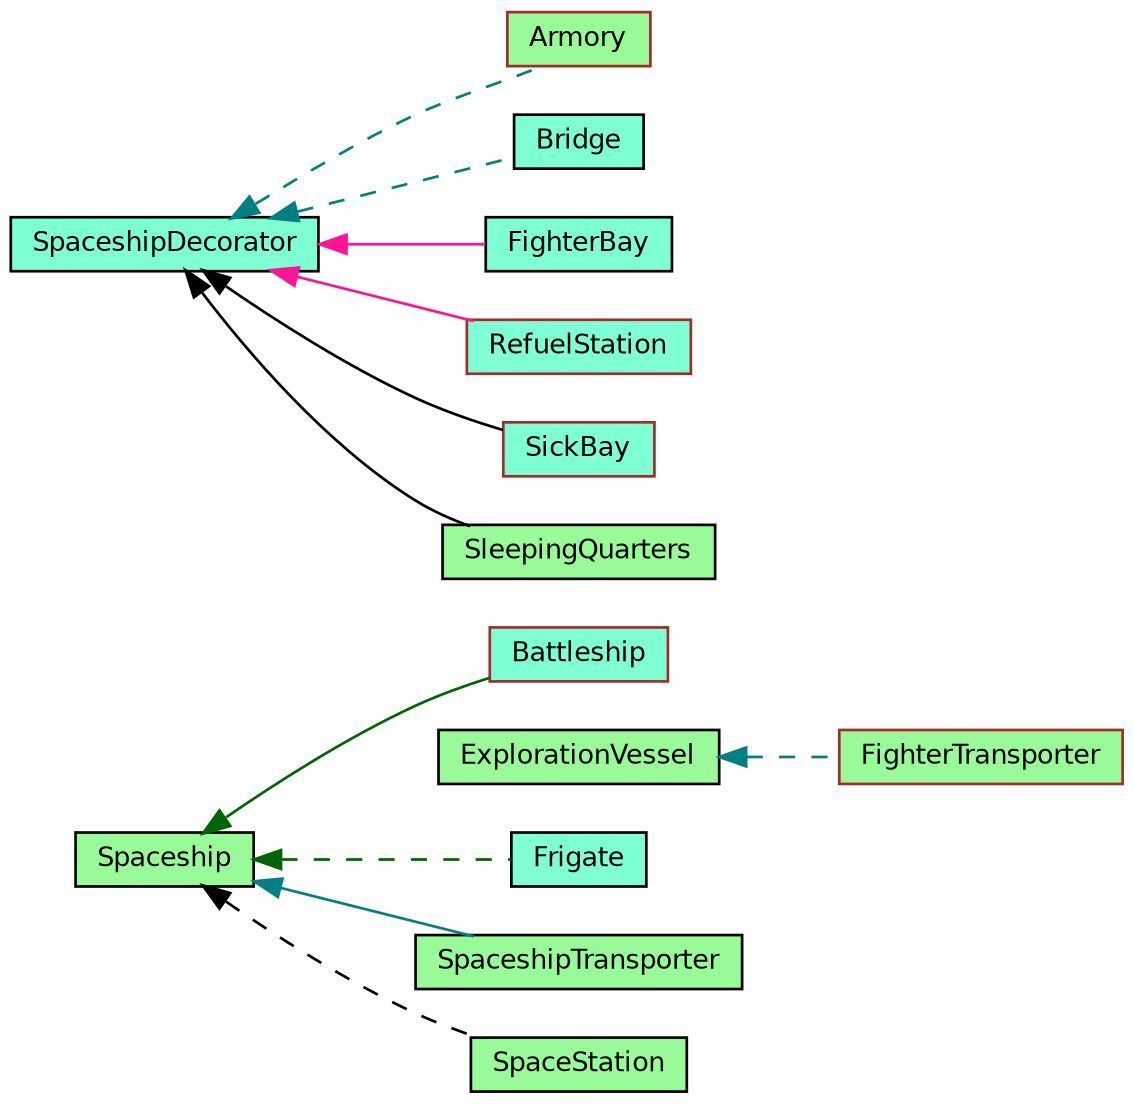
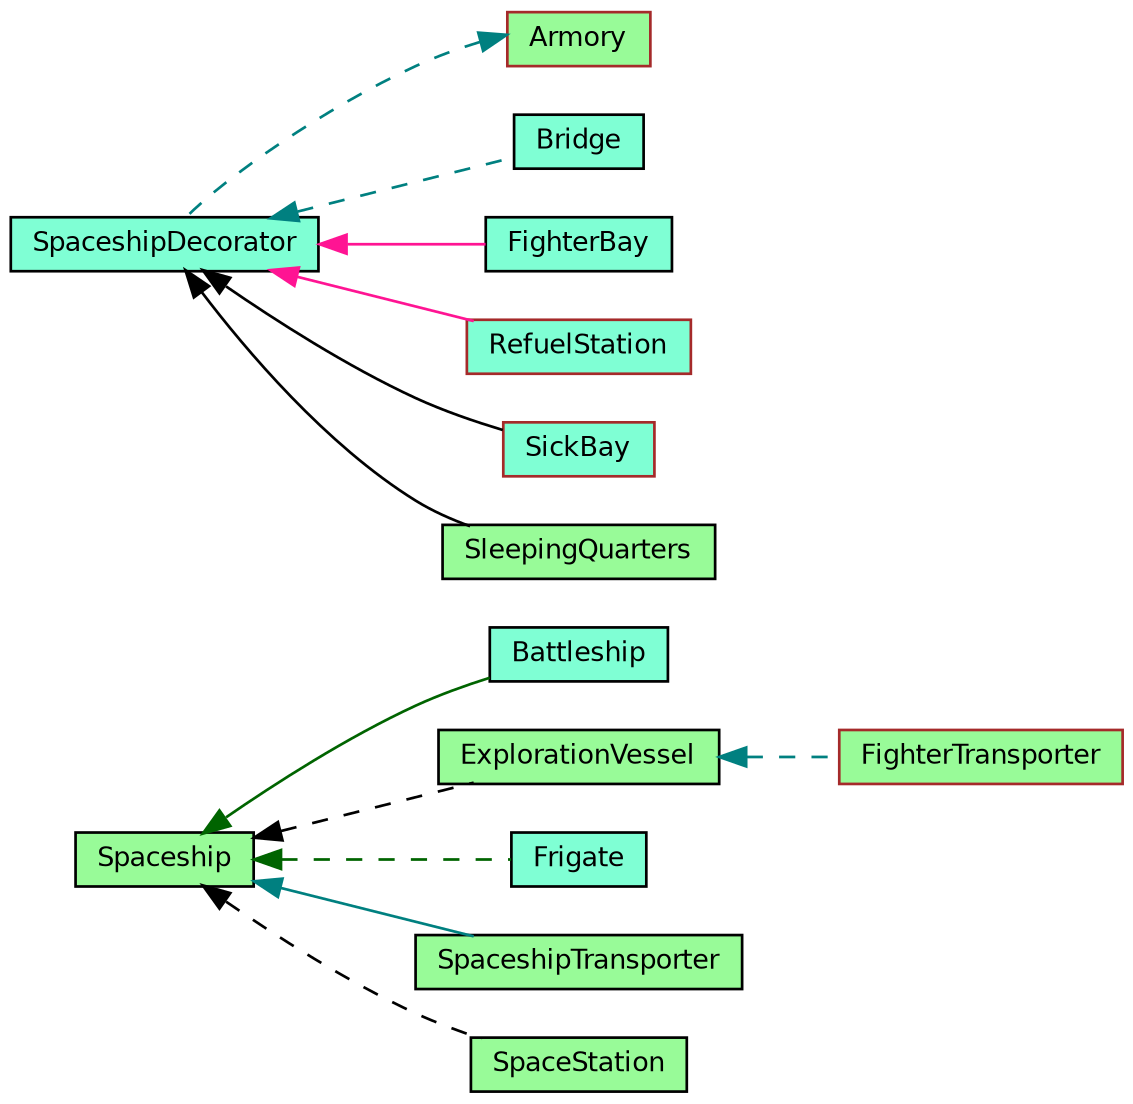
edge "Armory" -> "SpaceshipDecorator": reversed
node "Battleship": color brown -> black
edge "ExplorationVessel" -> "Spaceship": added
